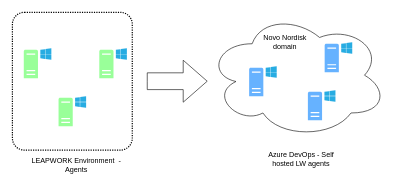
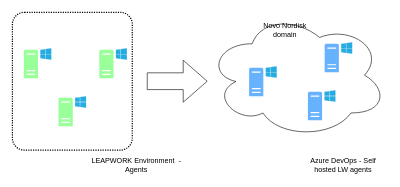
node "Novo Nordisk domain": moved (285, 42) -> (285, 30)
node "Azure DevOps - Self hosted LW agents": moved (302, 159) -> (344, 165)
node "LEAPWORK Environment - Agents": moved (77, 165) -> (137, 165)
